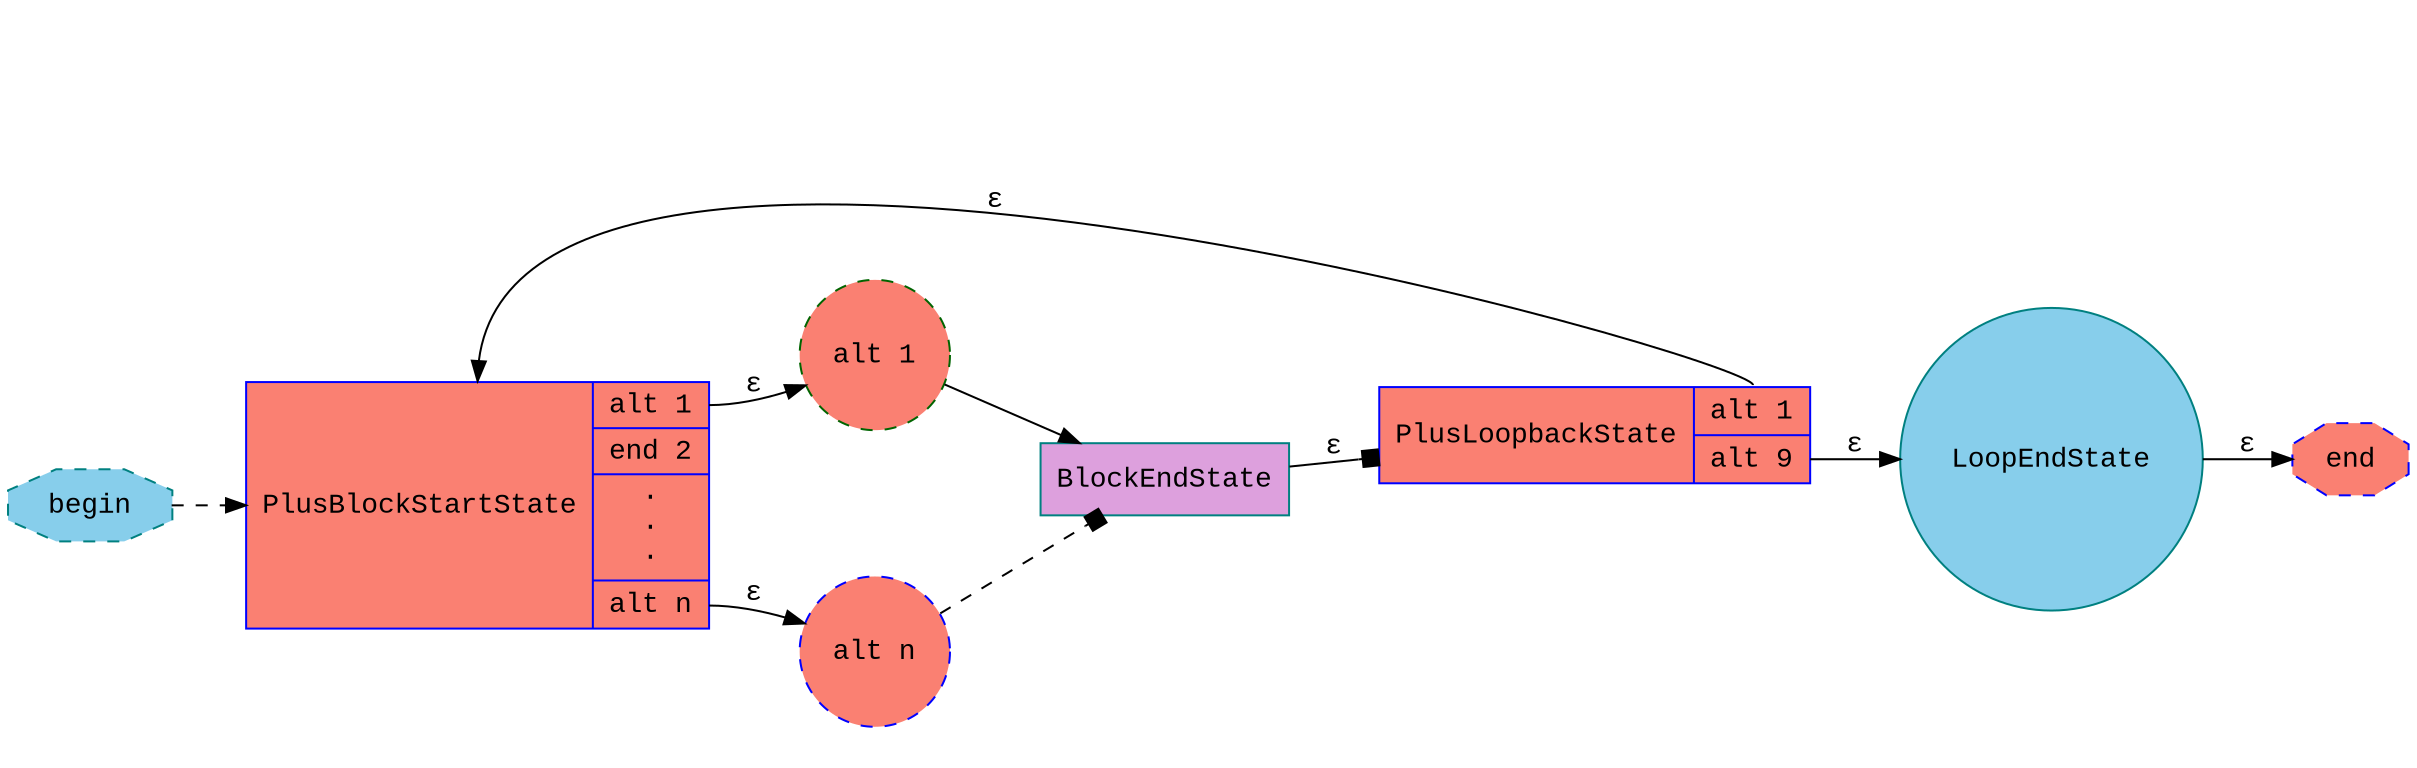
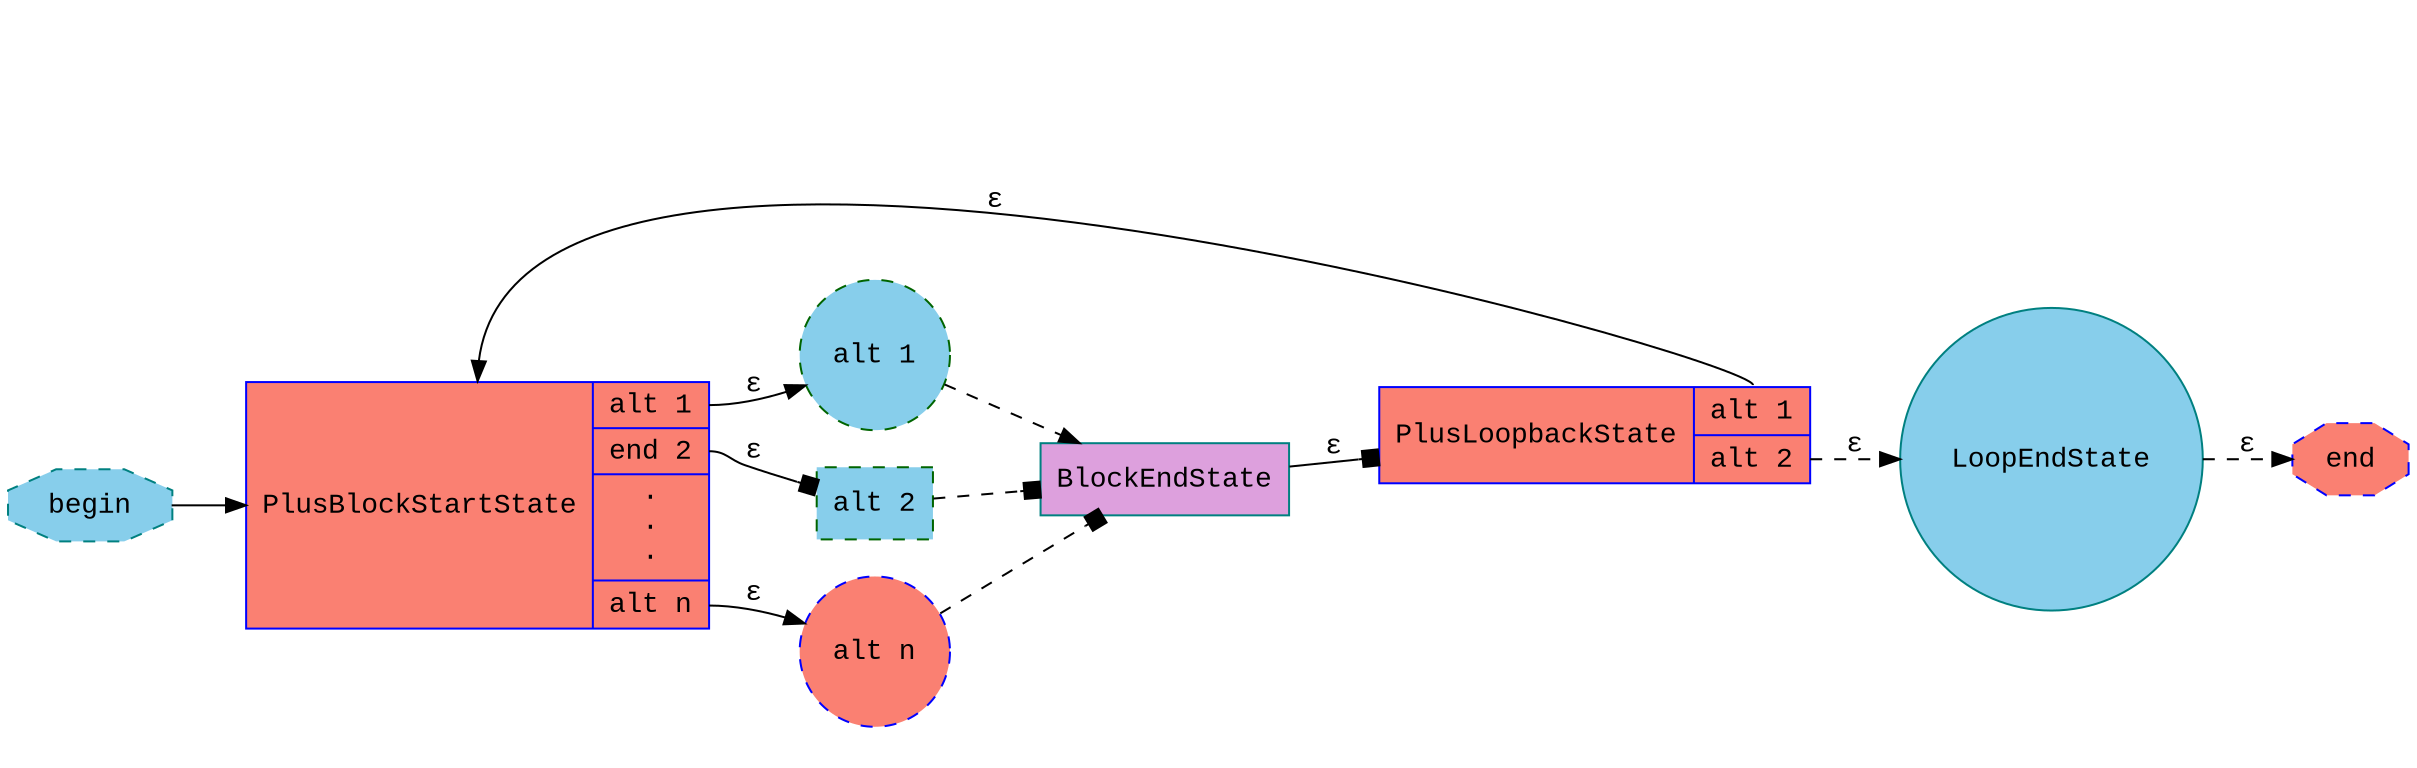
node "alt 1": fillcolor salmon -> skyblue
edge "alt 1" -> "BlockEndState": style solid -> dashed
node "PlusLoopbackState": text "alt 9" -> "alt 2"
edge "PlusLoopbackState" -> "LoopEndState": style solid -> dashed
edge "LoopEndState" -> "end": style solid -> dashed
node "alt 2": added
edge "begin" -> "PlusBlockStartState": style dashed -> solid
